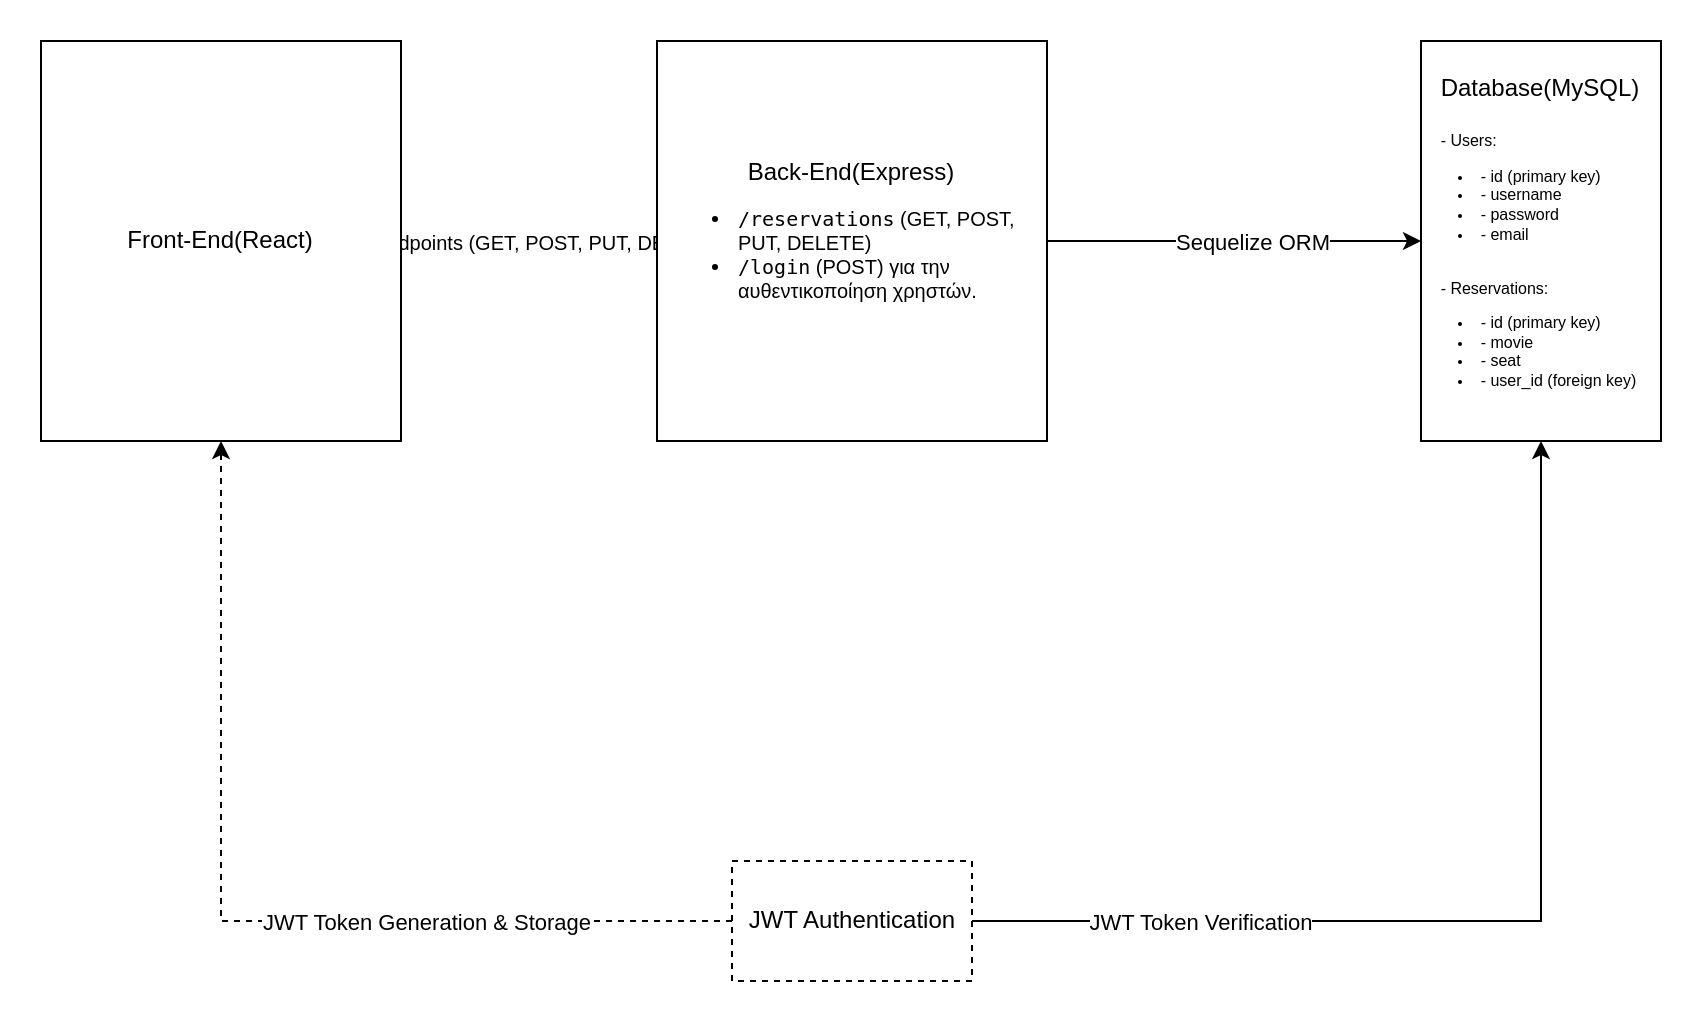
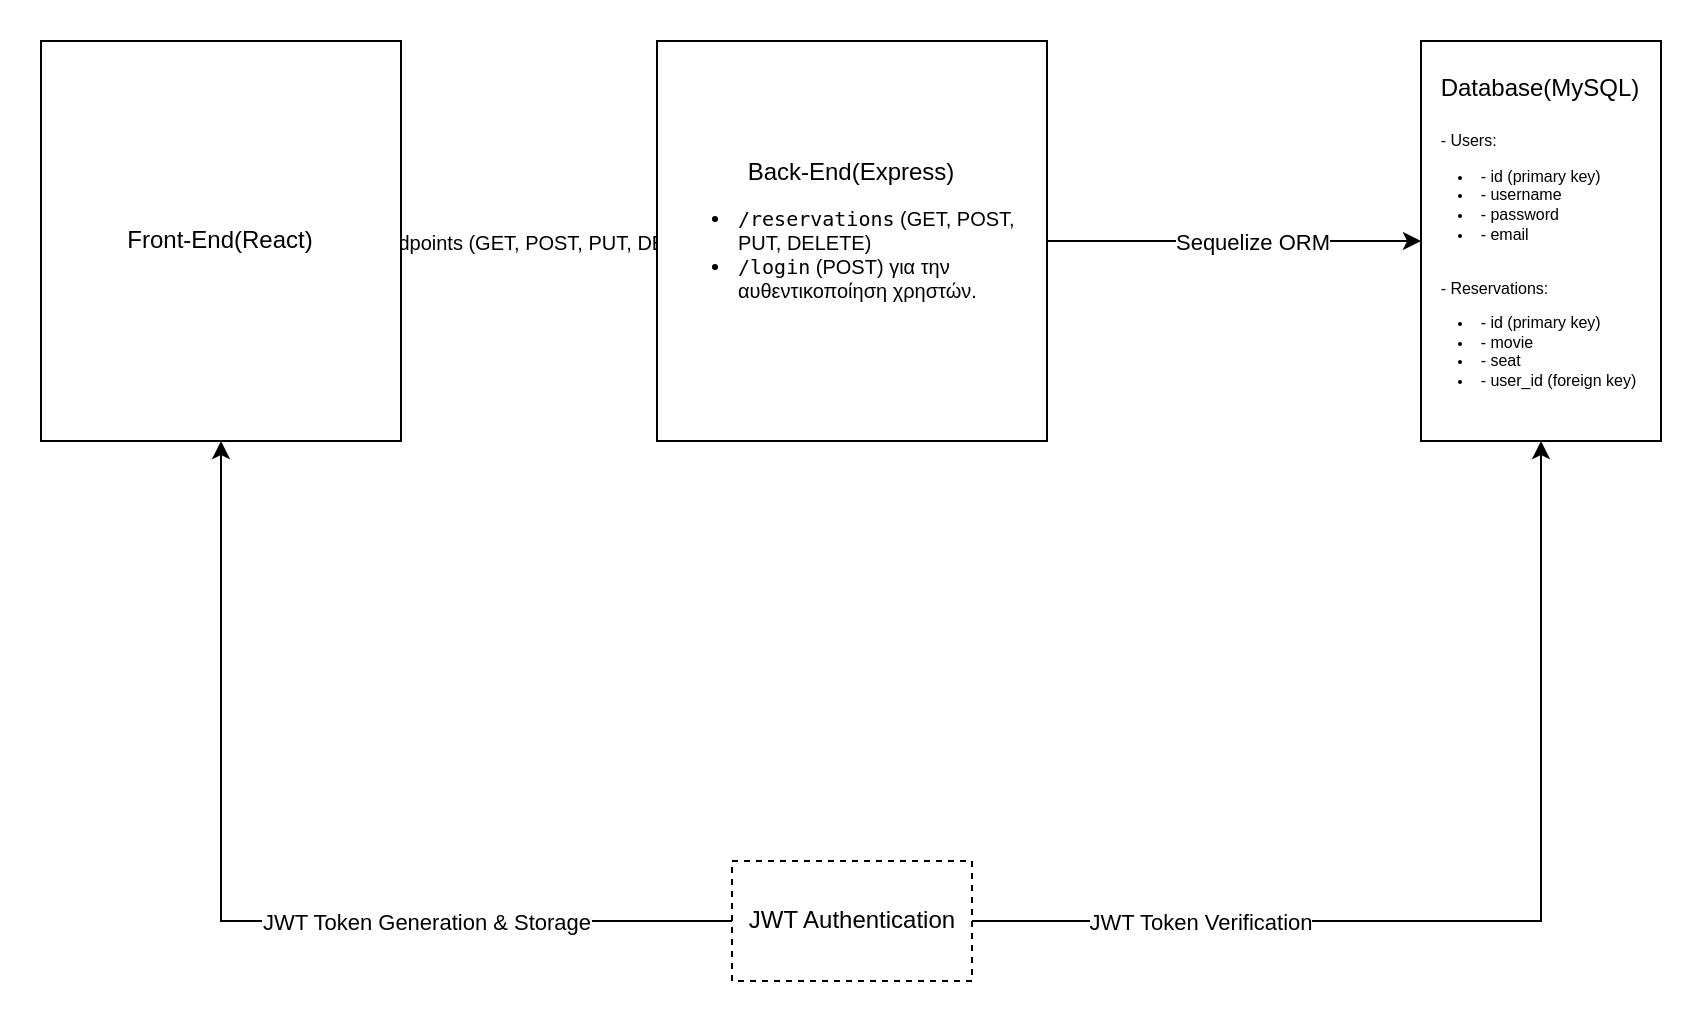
edge "JWT Authentication" -> "Front-End(React)": style dashed -> solid
